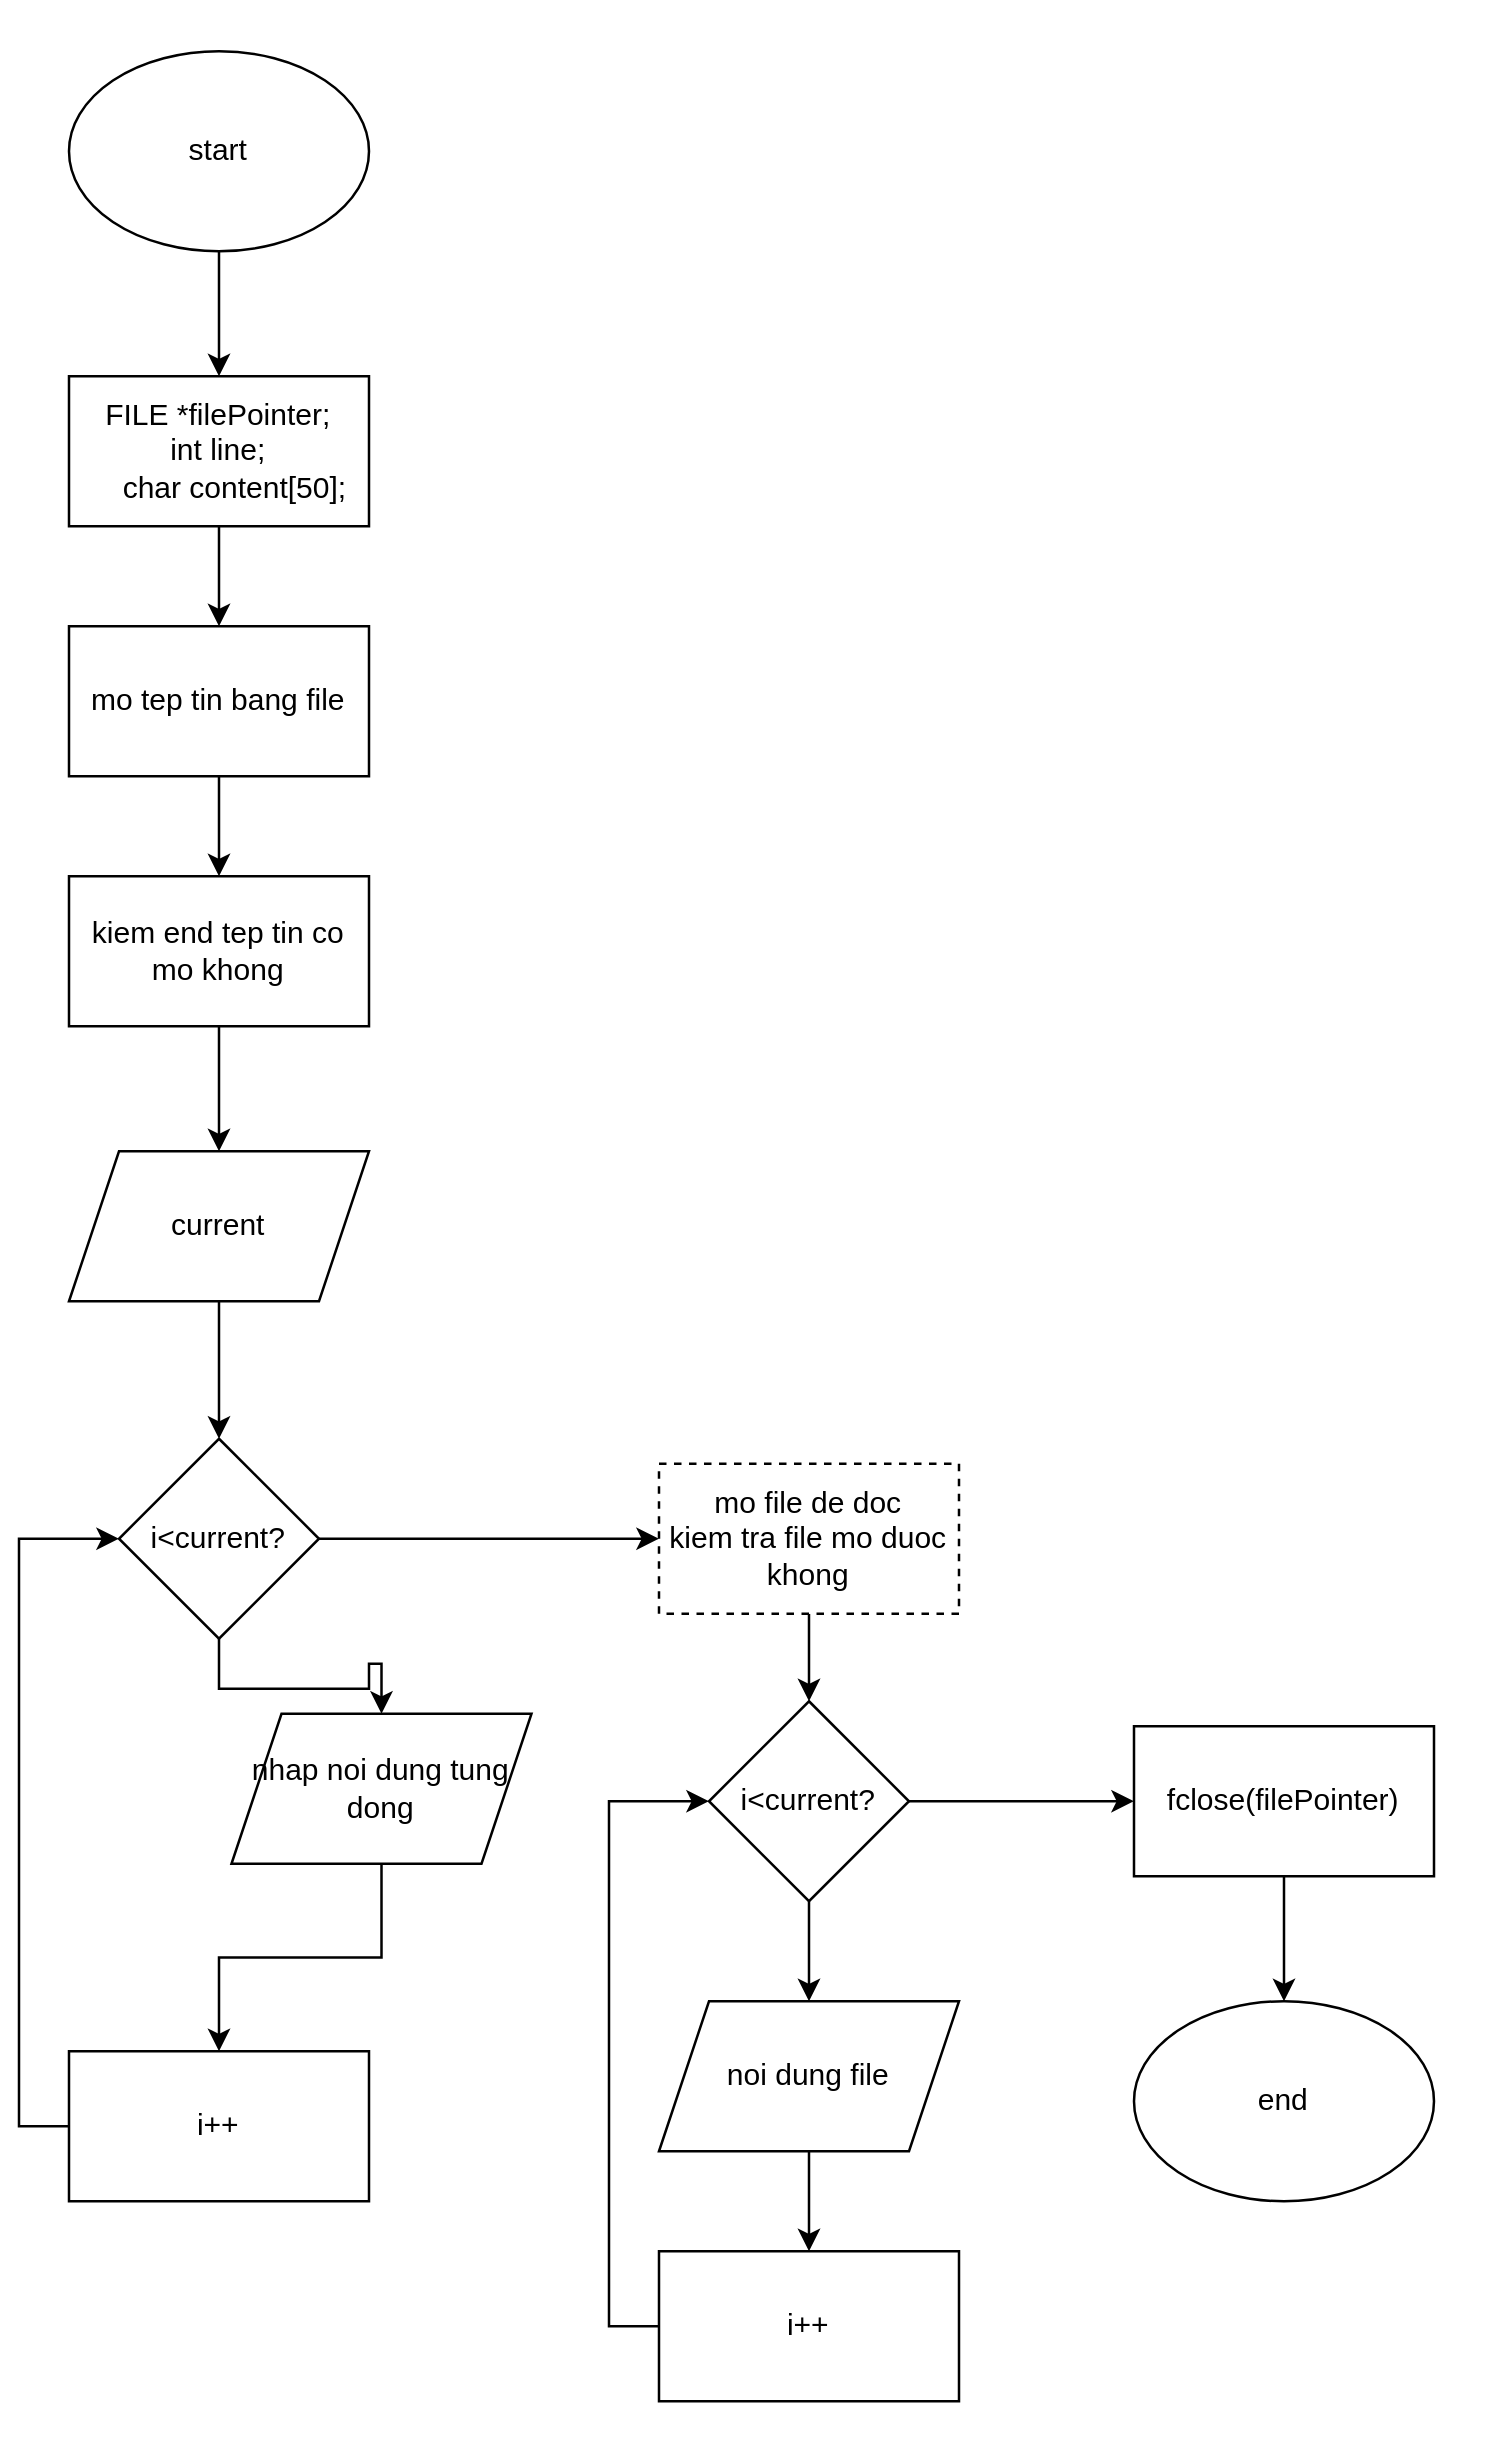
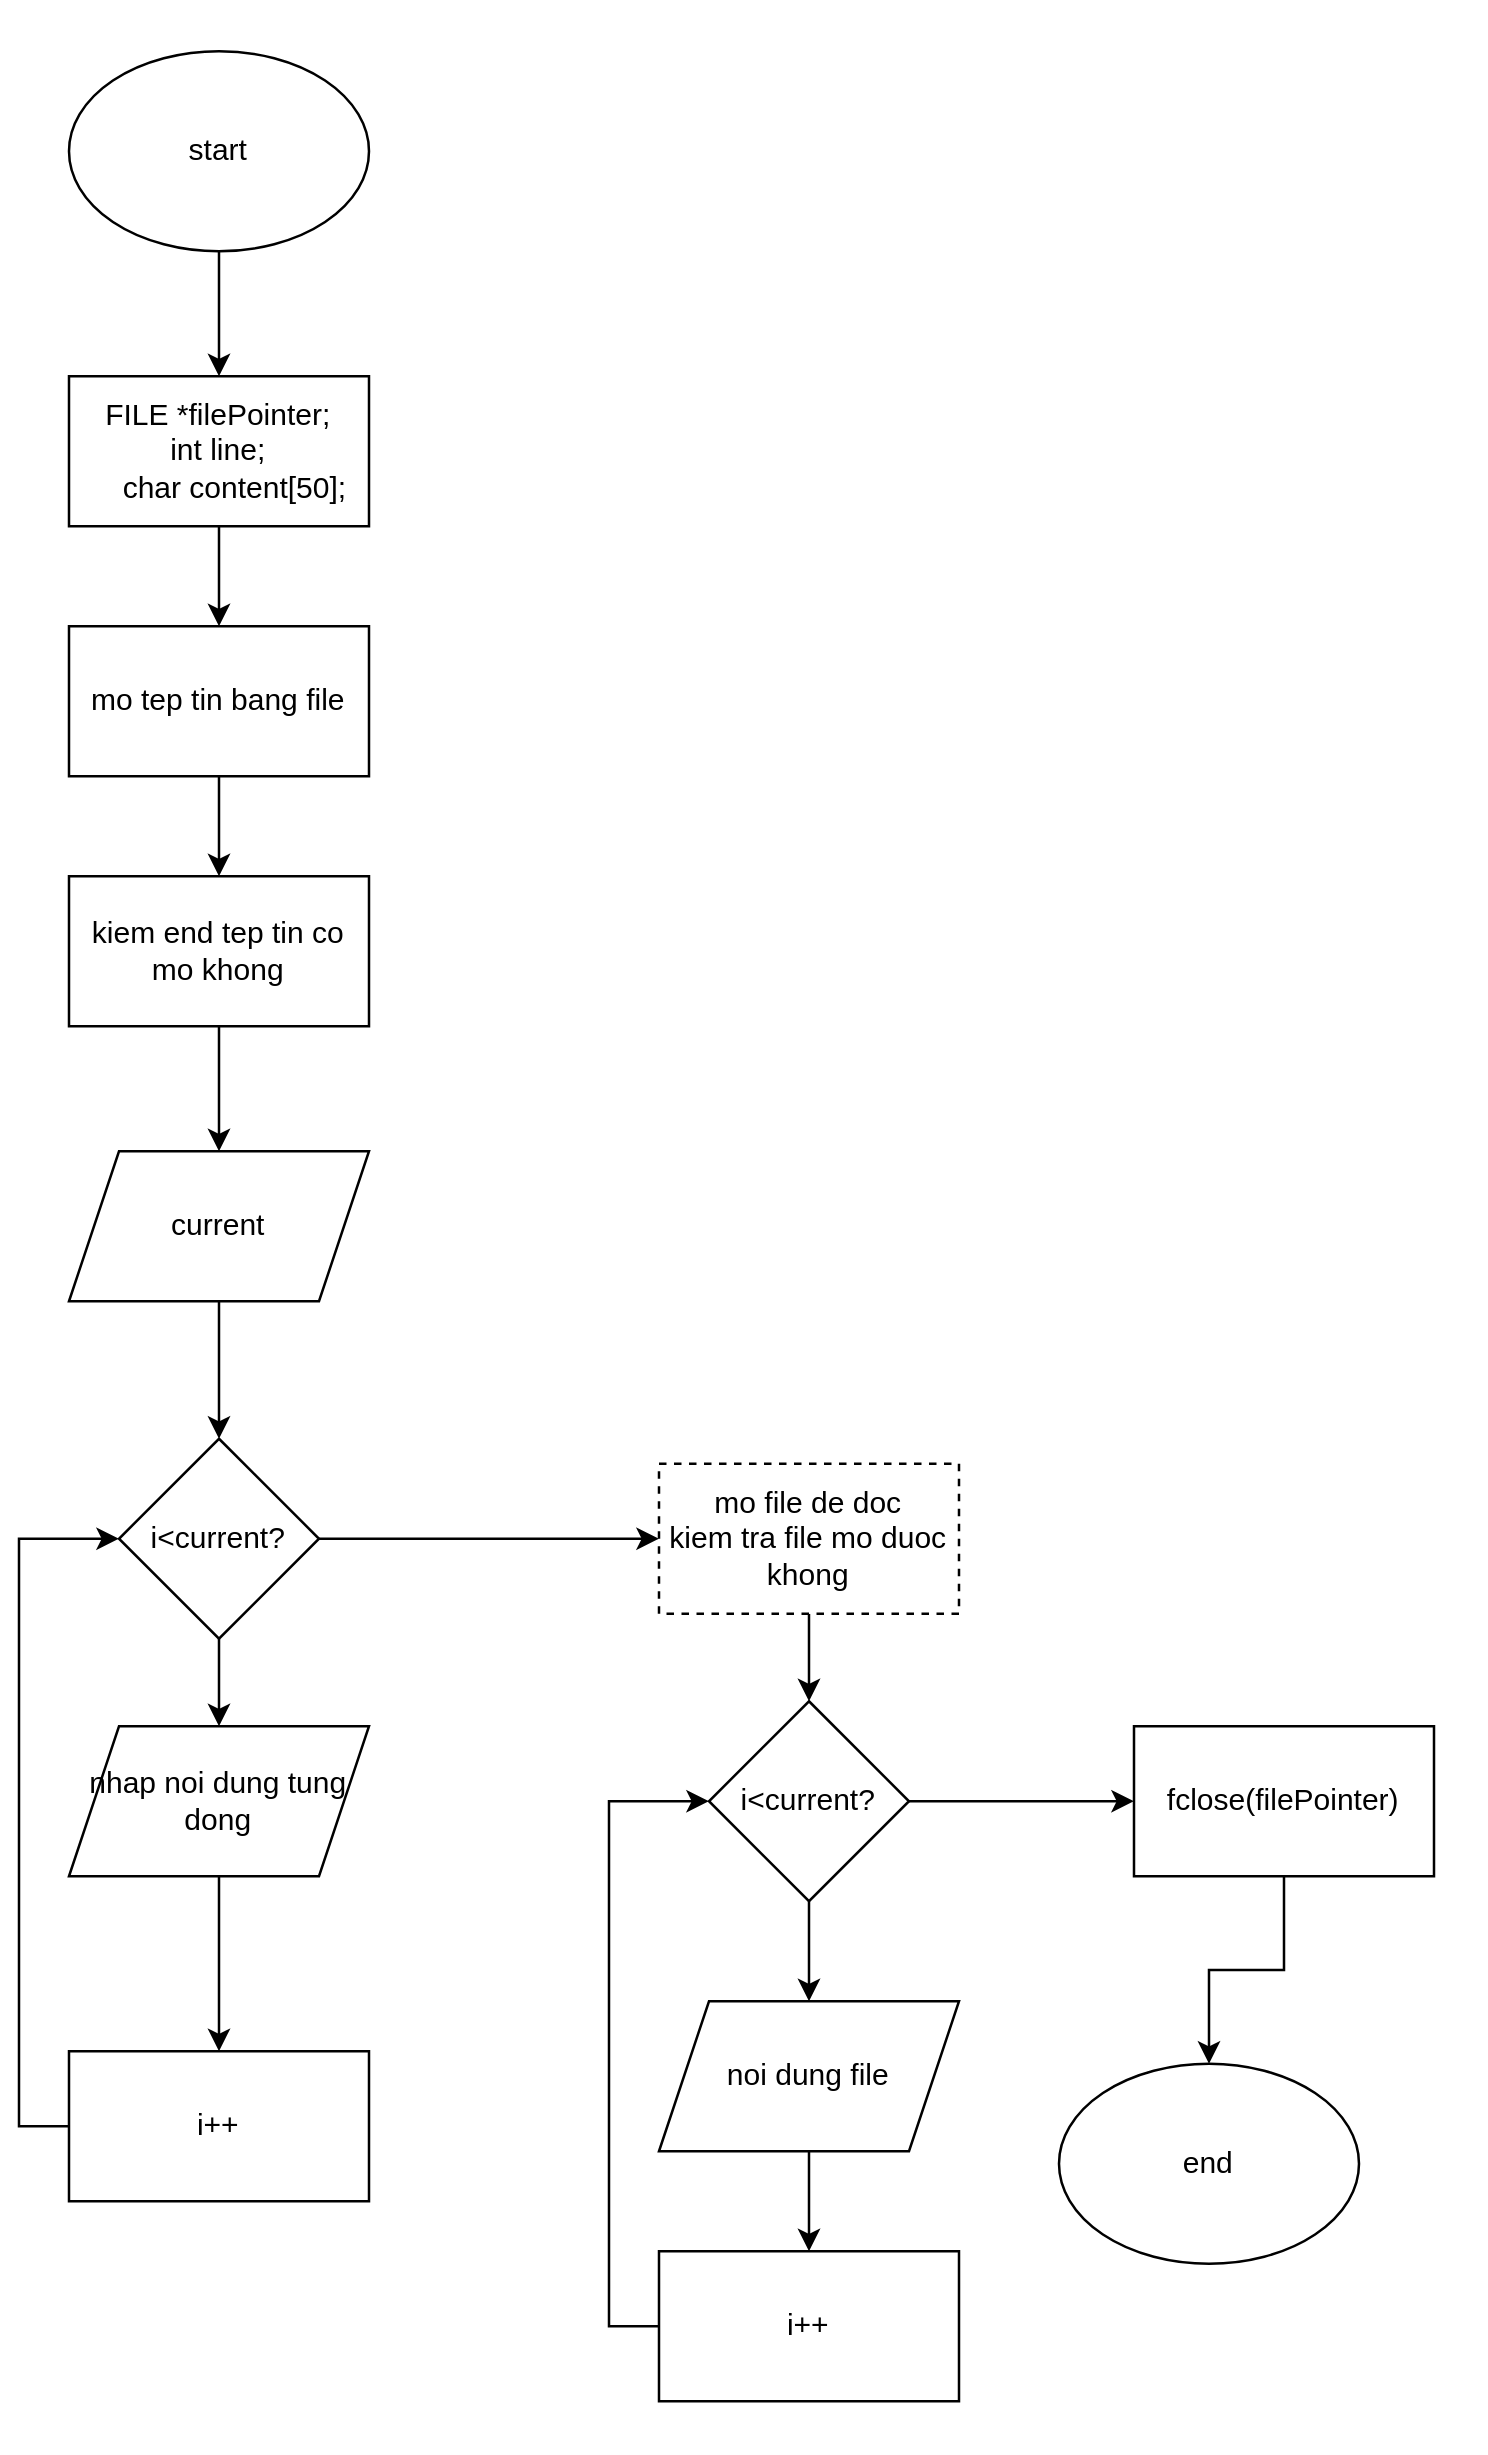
node "nhap noi dung tung dong": moved (381, 1789) -> (219, 1801)
node "end": moved (1284, 2101) -> (1209, 2164)
